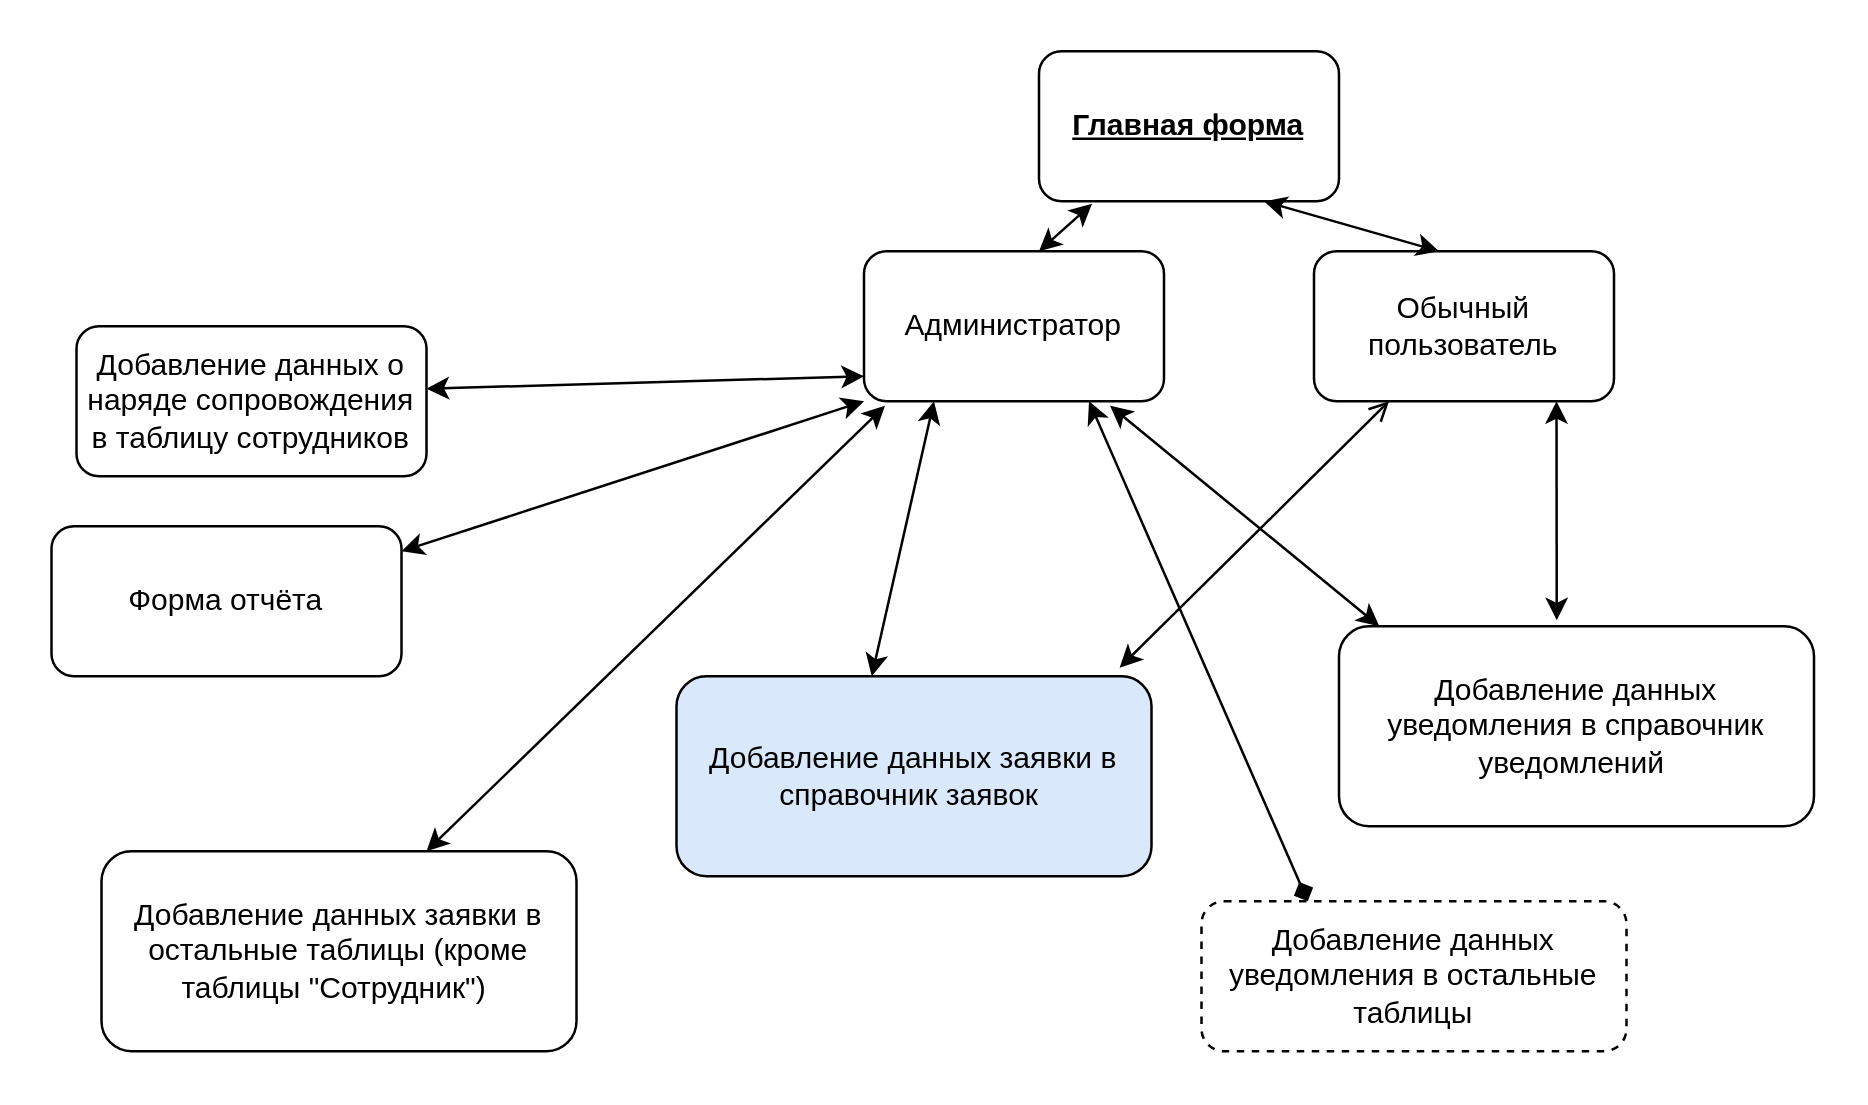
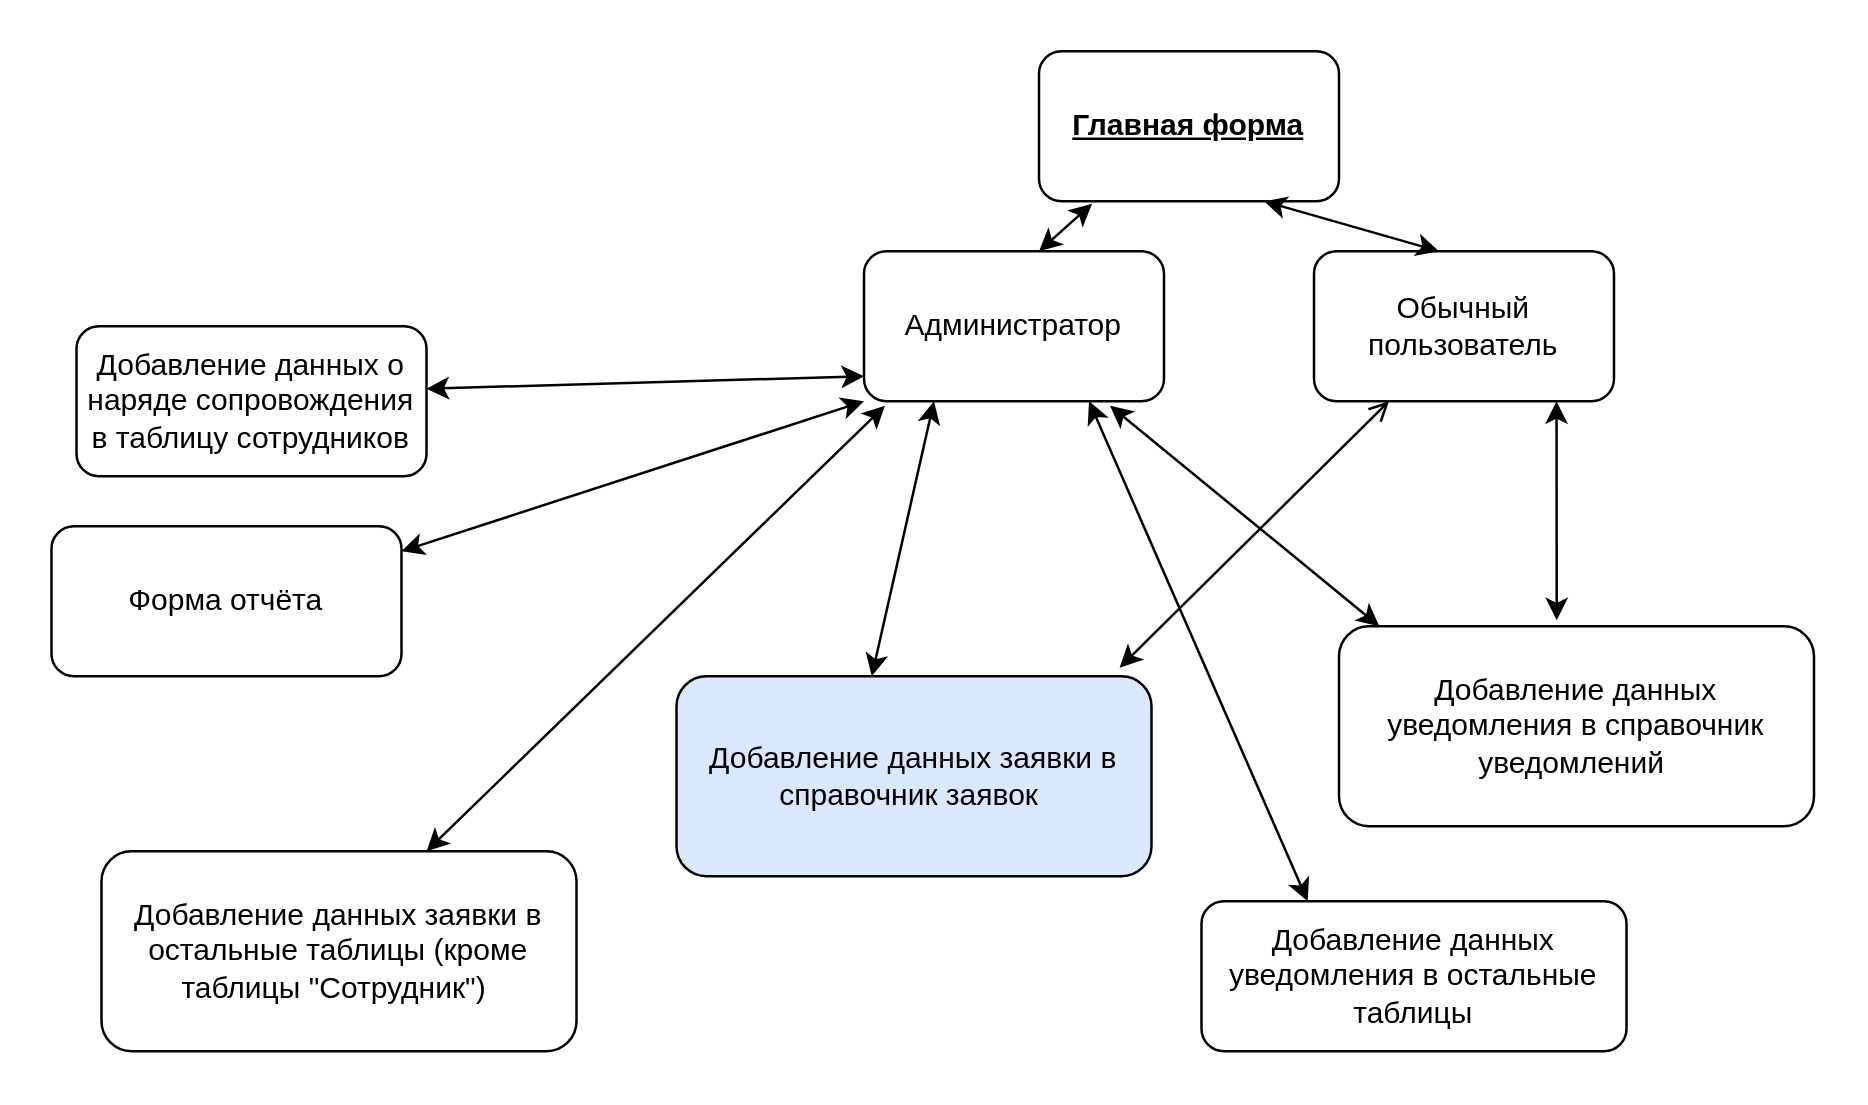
edge "Администратор" -- "Добавление данных уведомления в остальные таблицы": arrowhead diamond -> classic
node "Добавление данных уведомления в остальные таблицы": style dashed -> solid
